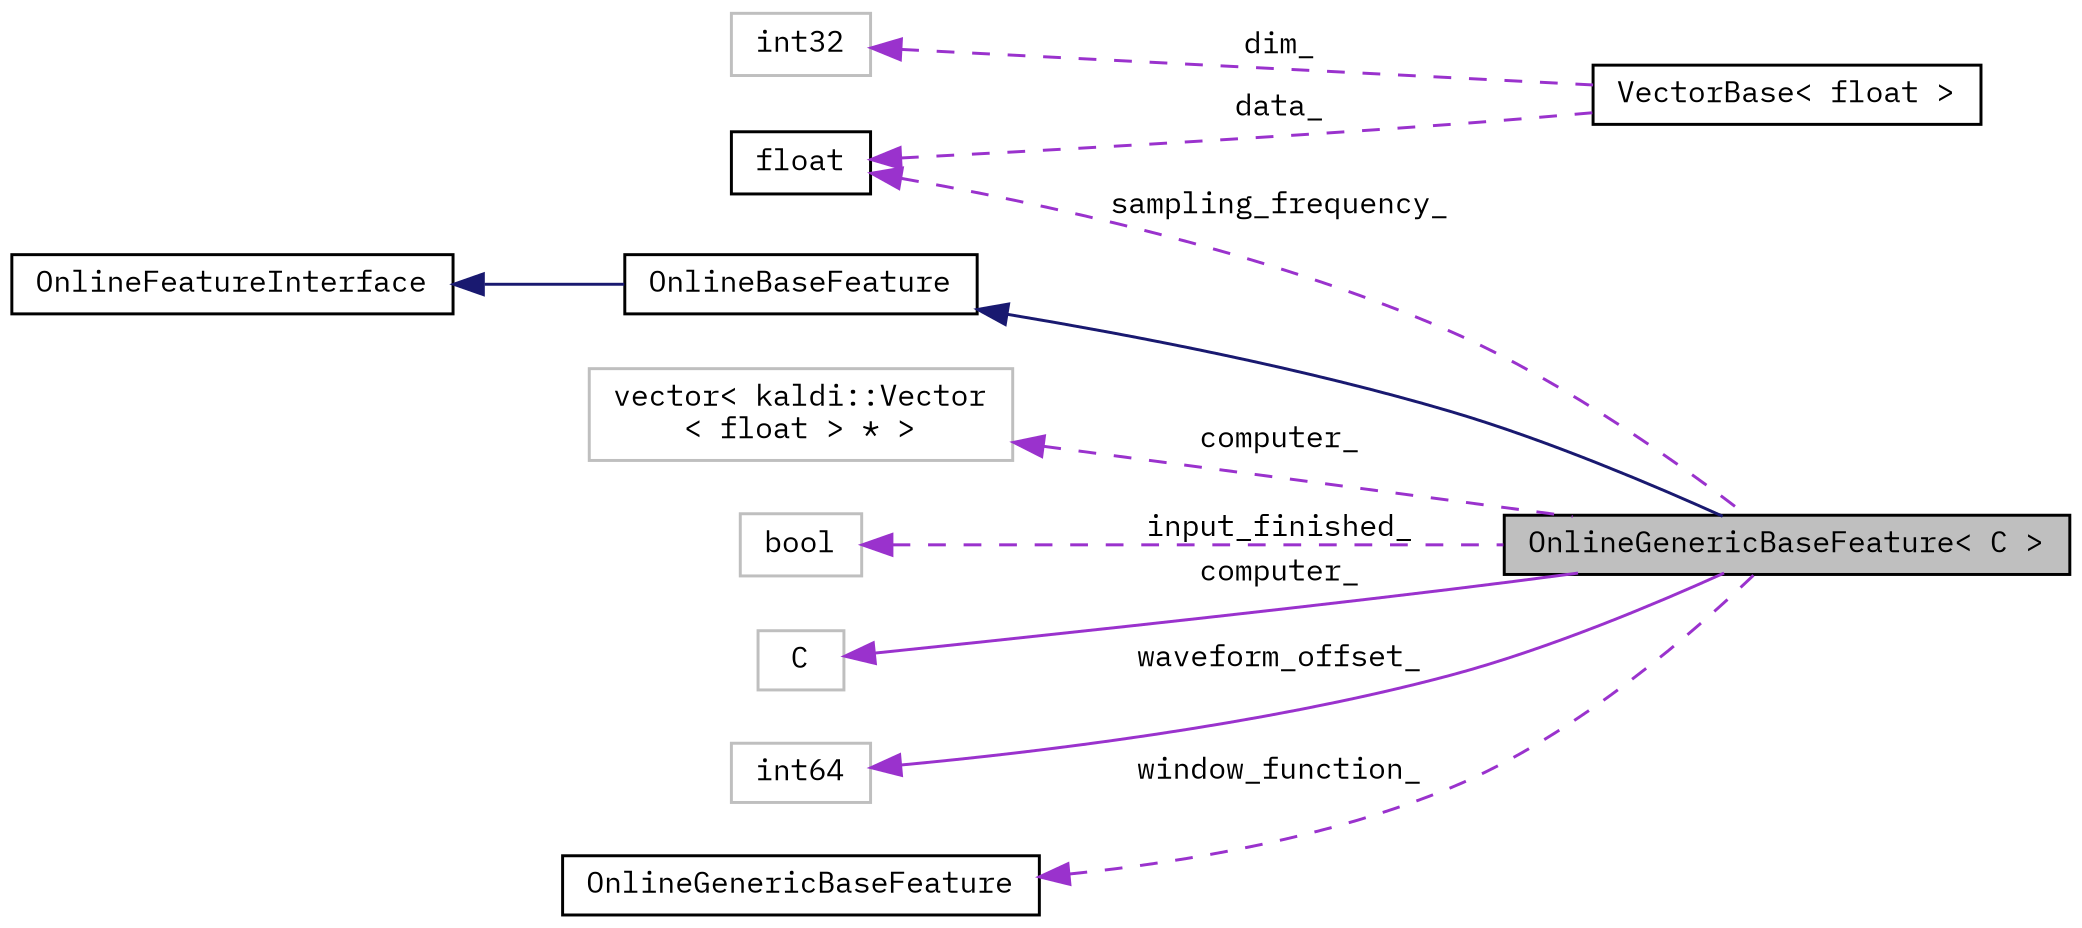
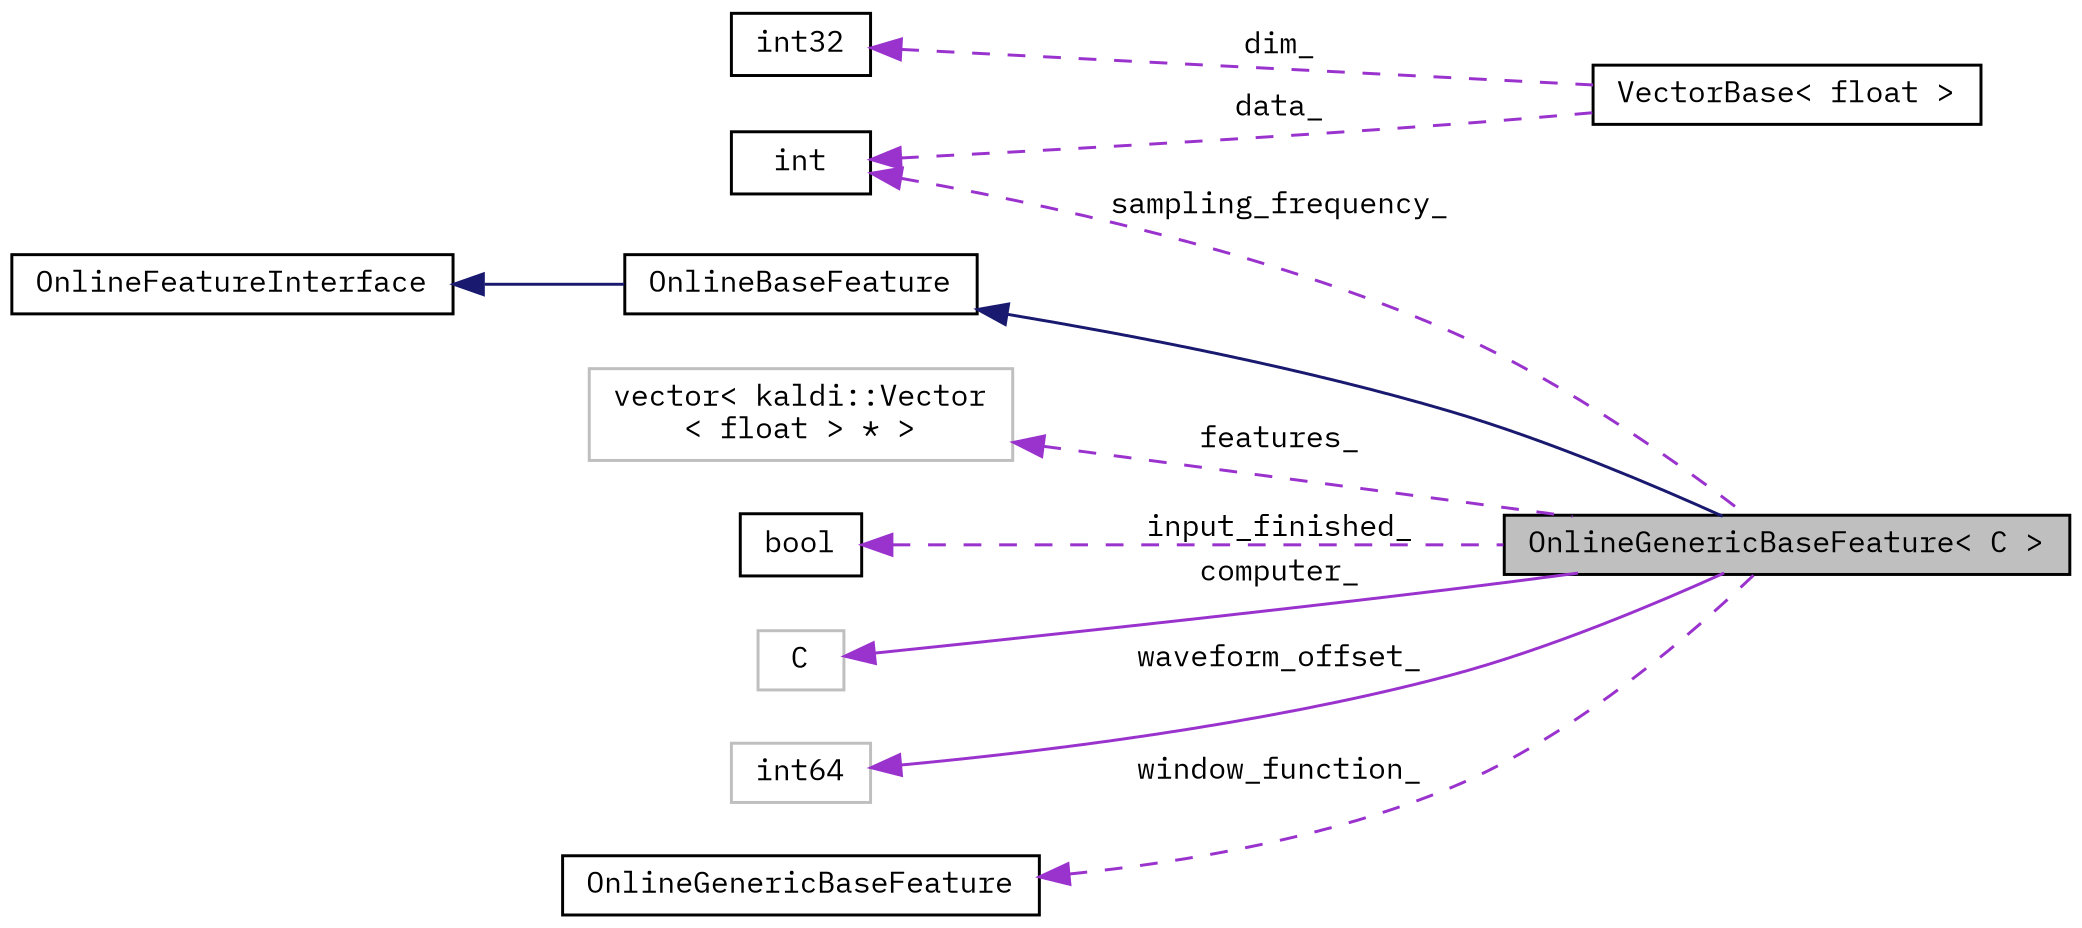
node "int32": color grey75 -> black
node "float": label "float" -> "int"
edge "OnlineGenericBaseFeature< C >" -> "vector< kaldi::Vector < float > * >": label " computer_" -> " features_"
node "bool": color grey75 -> black
